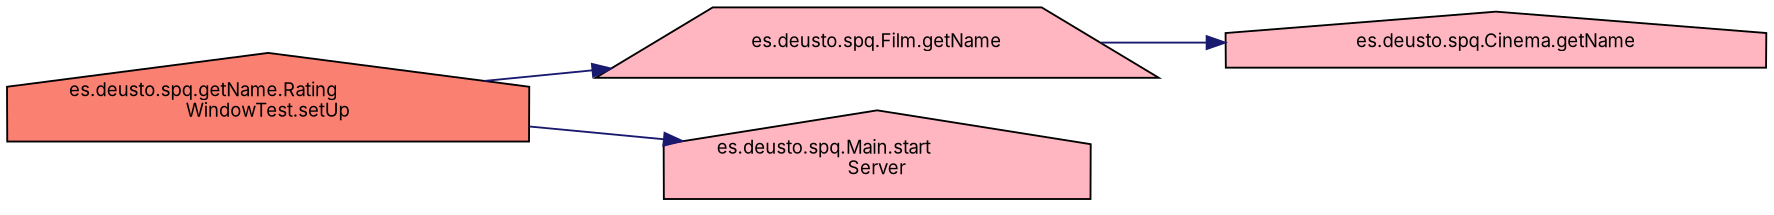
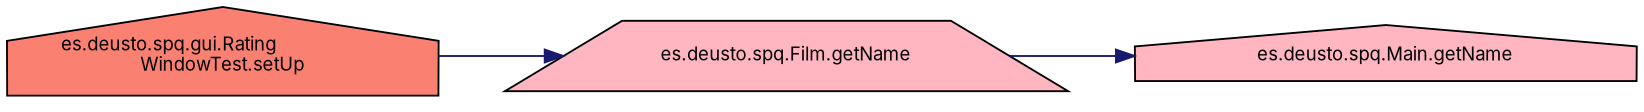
node "es.deusto.spq.Cinema.getName": label "es.deusto.spq.Cinema.getName" -> "es.deusto.spq.Main.getName"
node "es.deusto.spq.getName.Rating WindowTest.setUp": label "es.deusto.spq.getName.Rating WindowTest.setUp" -> "es.deusto.spq.gui.Rating WindowTest.setUp"
node "es.deusto.spq.Main.start Server": removed
